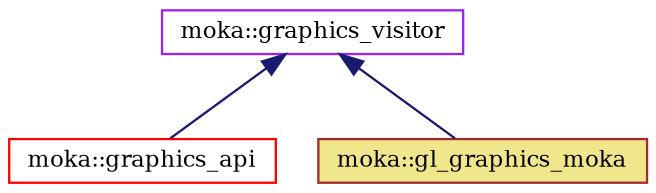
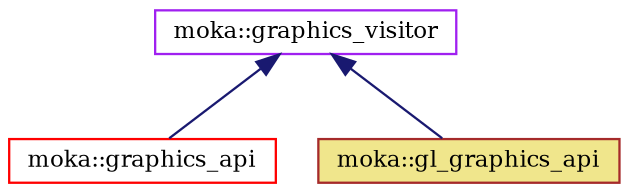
node "moka::gl_graphics_moka": label "moka::gl_graphics_moka" -> "moka::gl_graphics_api"
